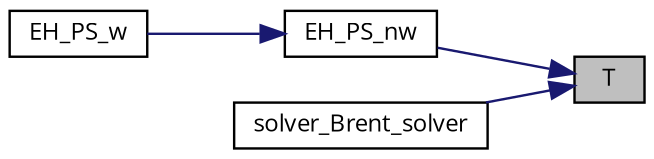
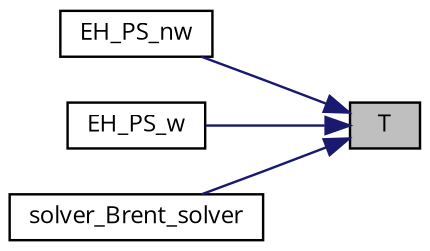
edge "EH_PS_w" -> "EH_PS_nw": now "EH_PS_w" -> "T"
